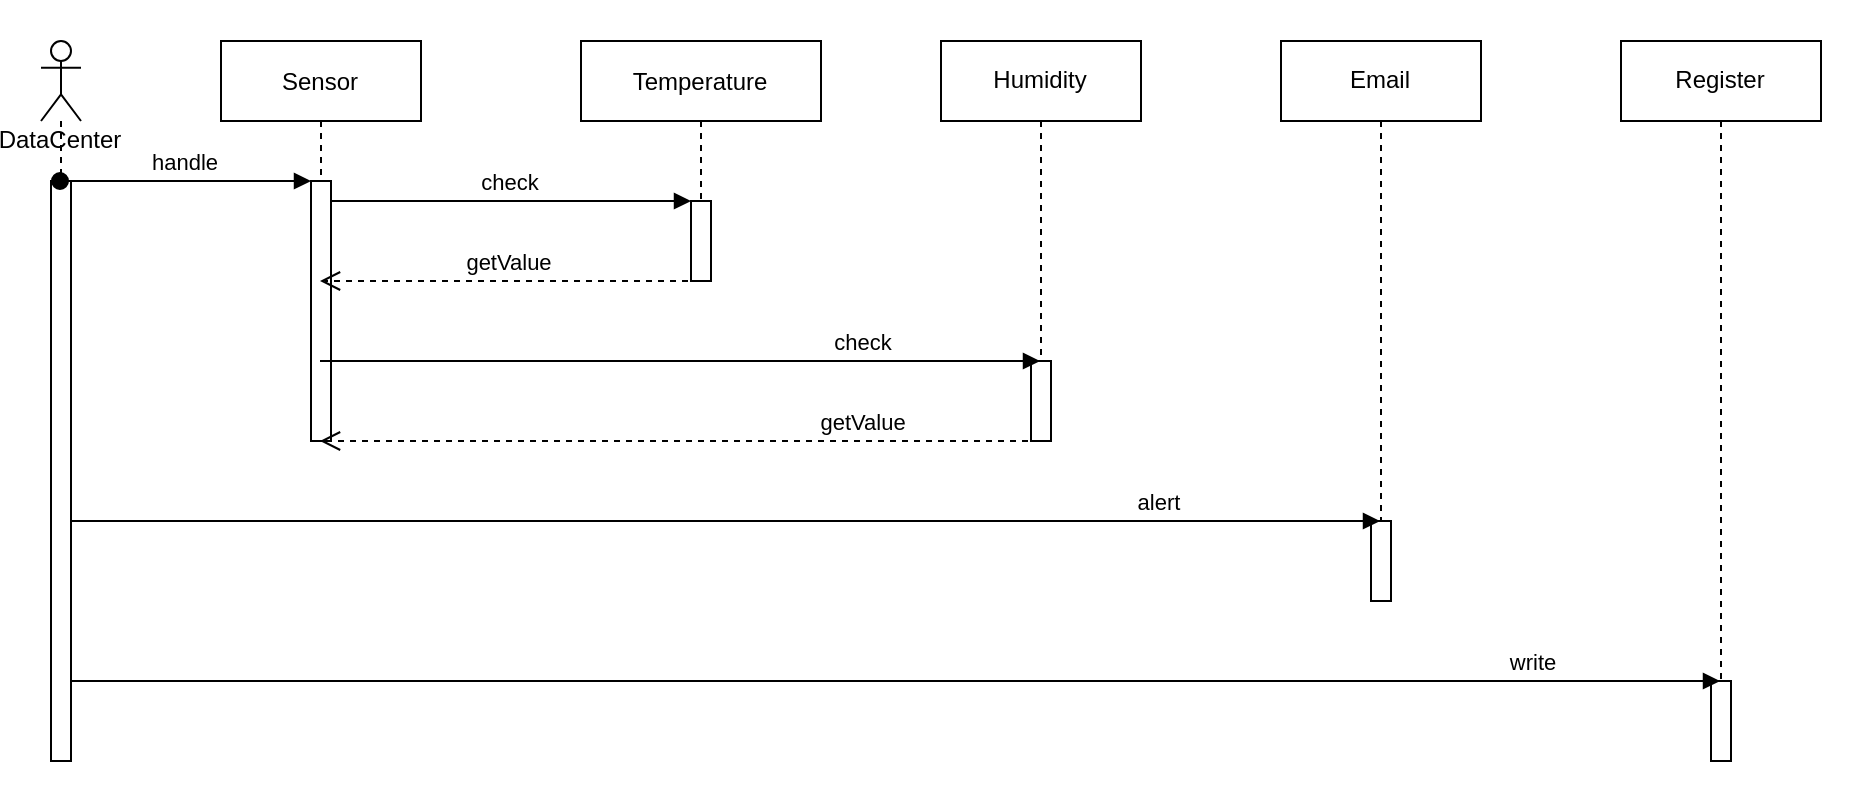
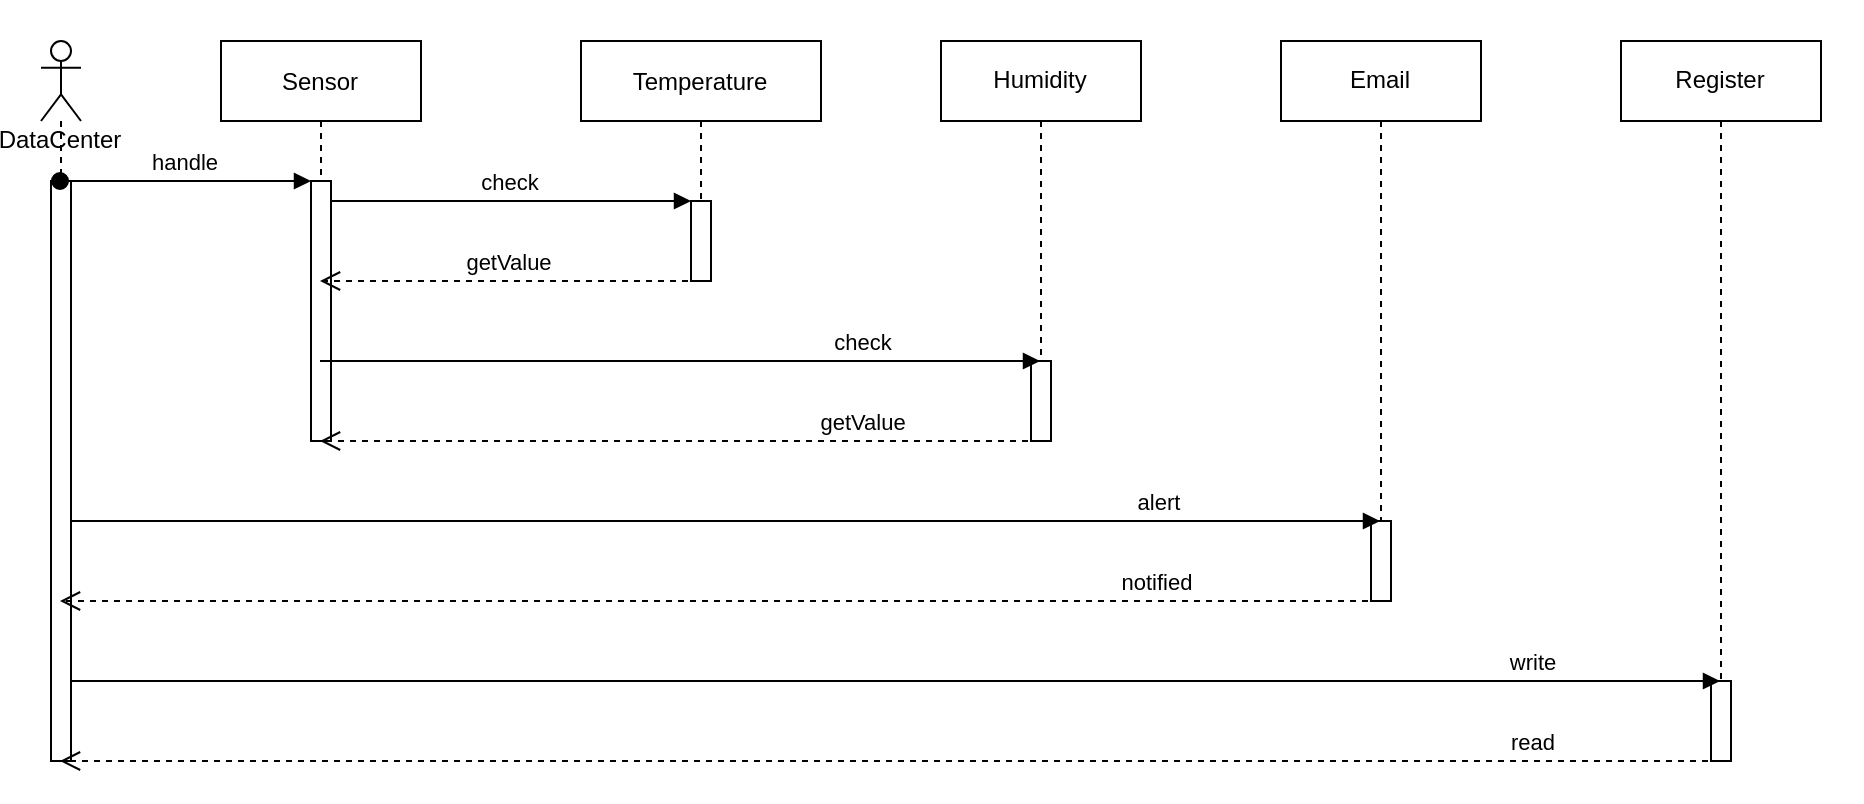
edge "Email" -> "DataCenter": added, label "notified"
edge "Register" -> "DataCenter": added, label "read"
